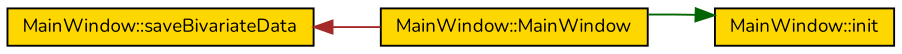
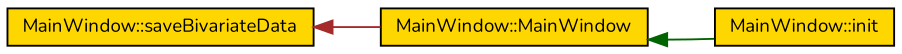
edge "MainWindow::MainWindow" -> "MainWindow::init": reversed
